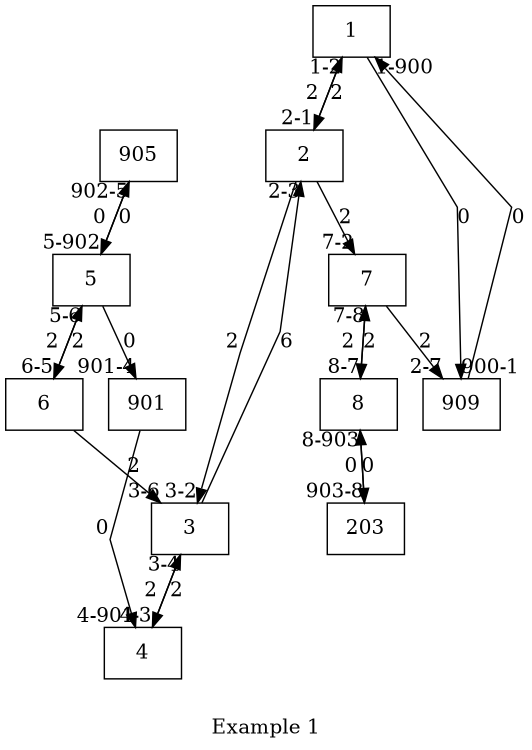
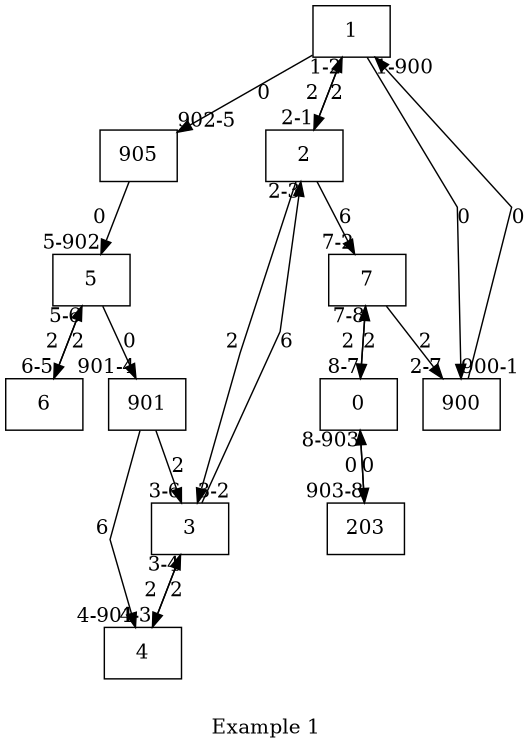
edge "2" -> "7": label "2" -> "6"
edge "5" -> "905": now "1" -> "905"
node "8": label "8" -> "0"
node "909": label "909" -> "900"
edge "6" -> "3": now "901" -> "3"
edge "901" -> "4": label "0" -> "6"
